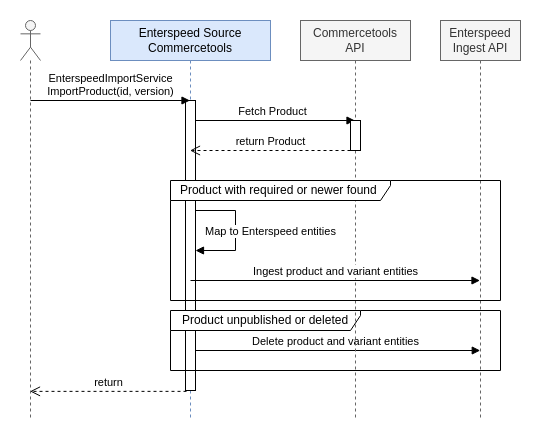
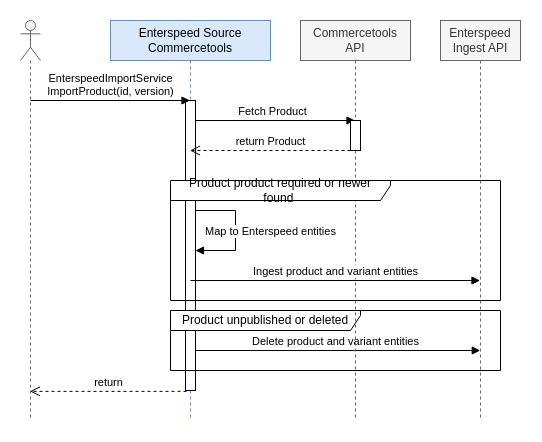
node "Product with required or newer found": label "Product with required or newer found" -> "Product product required or newer found"
